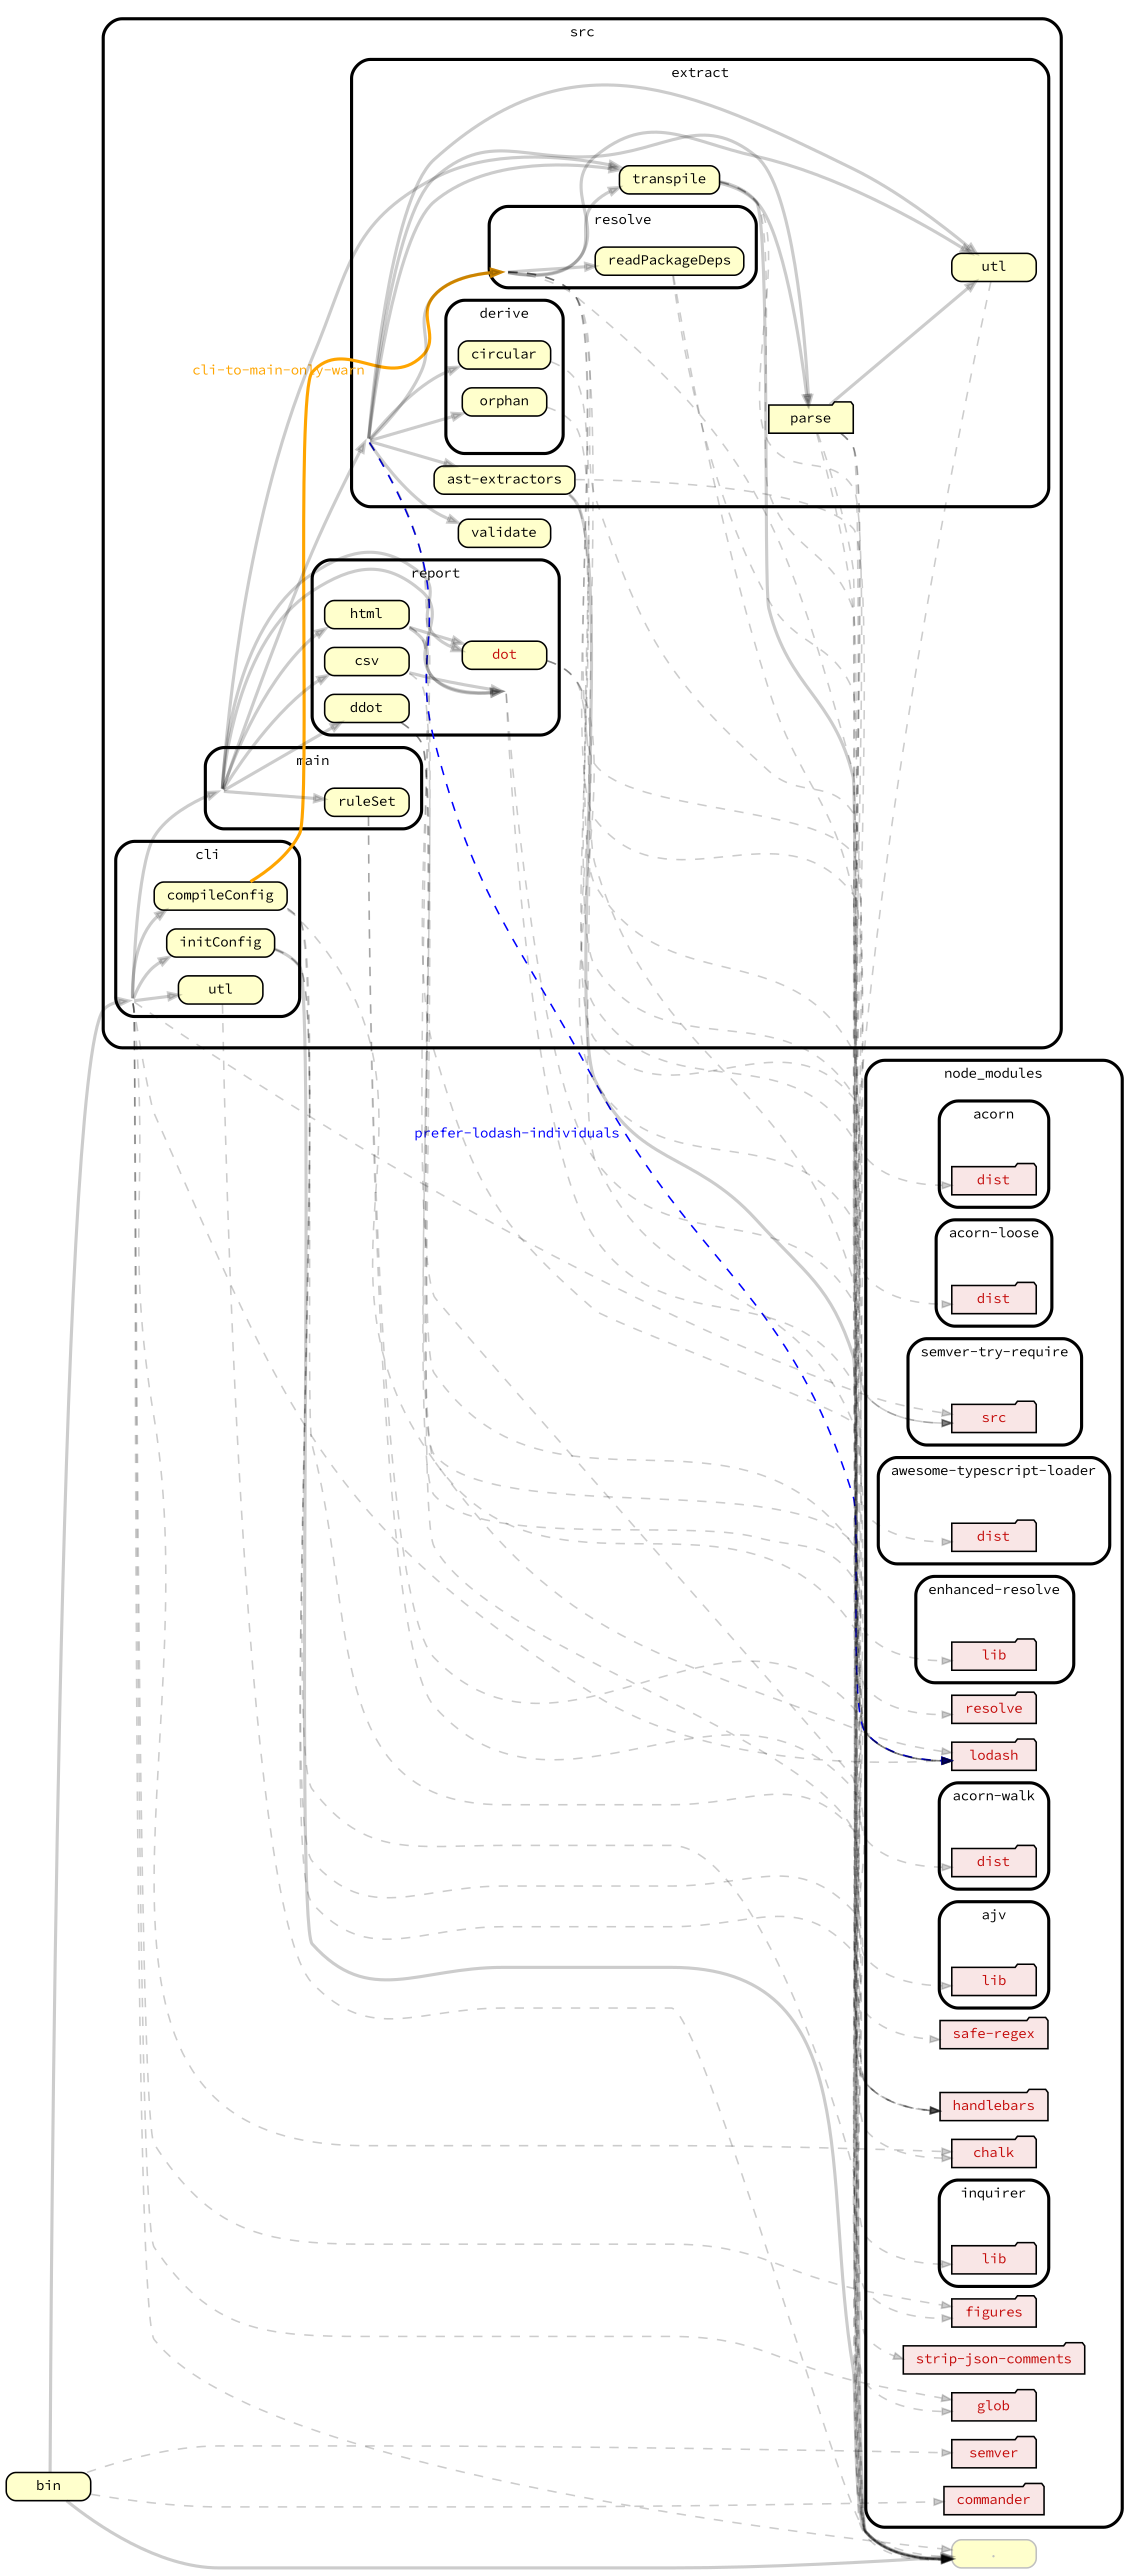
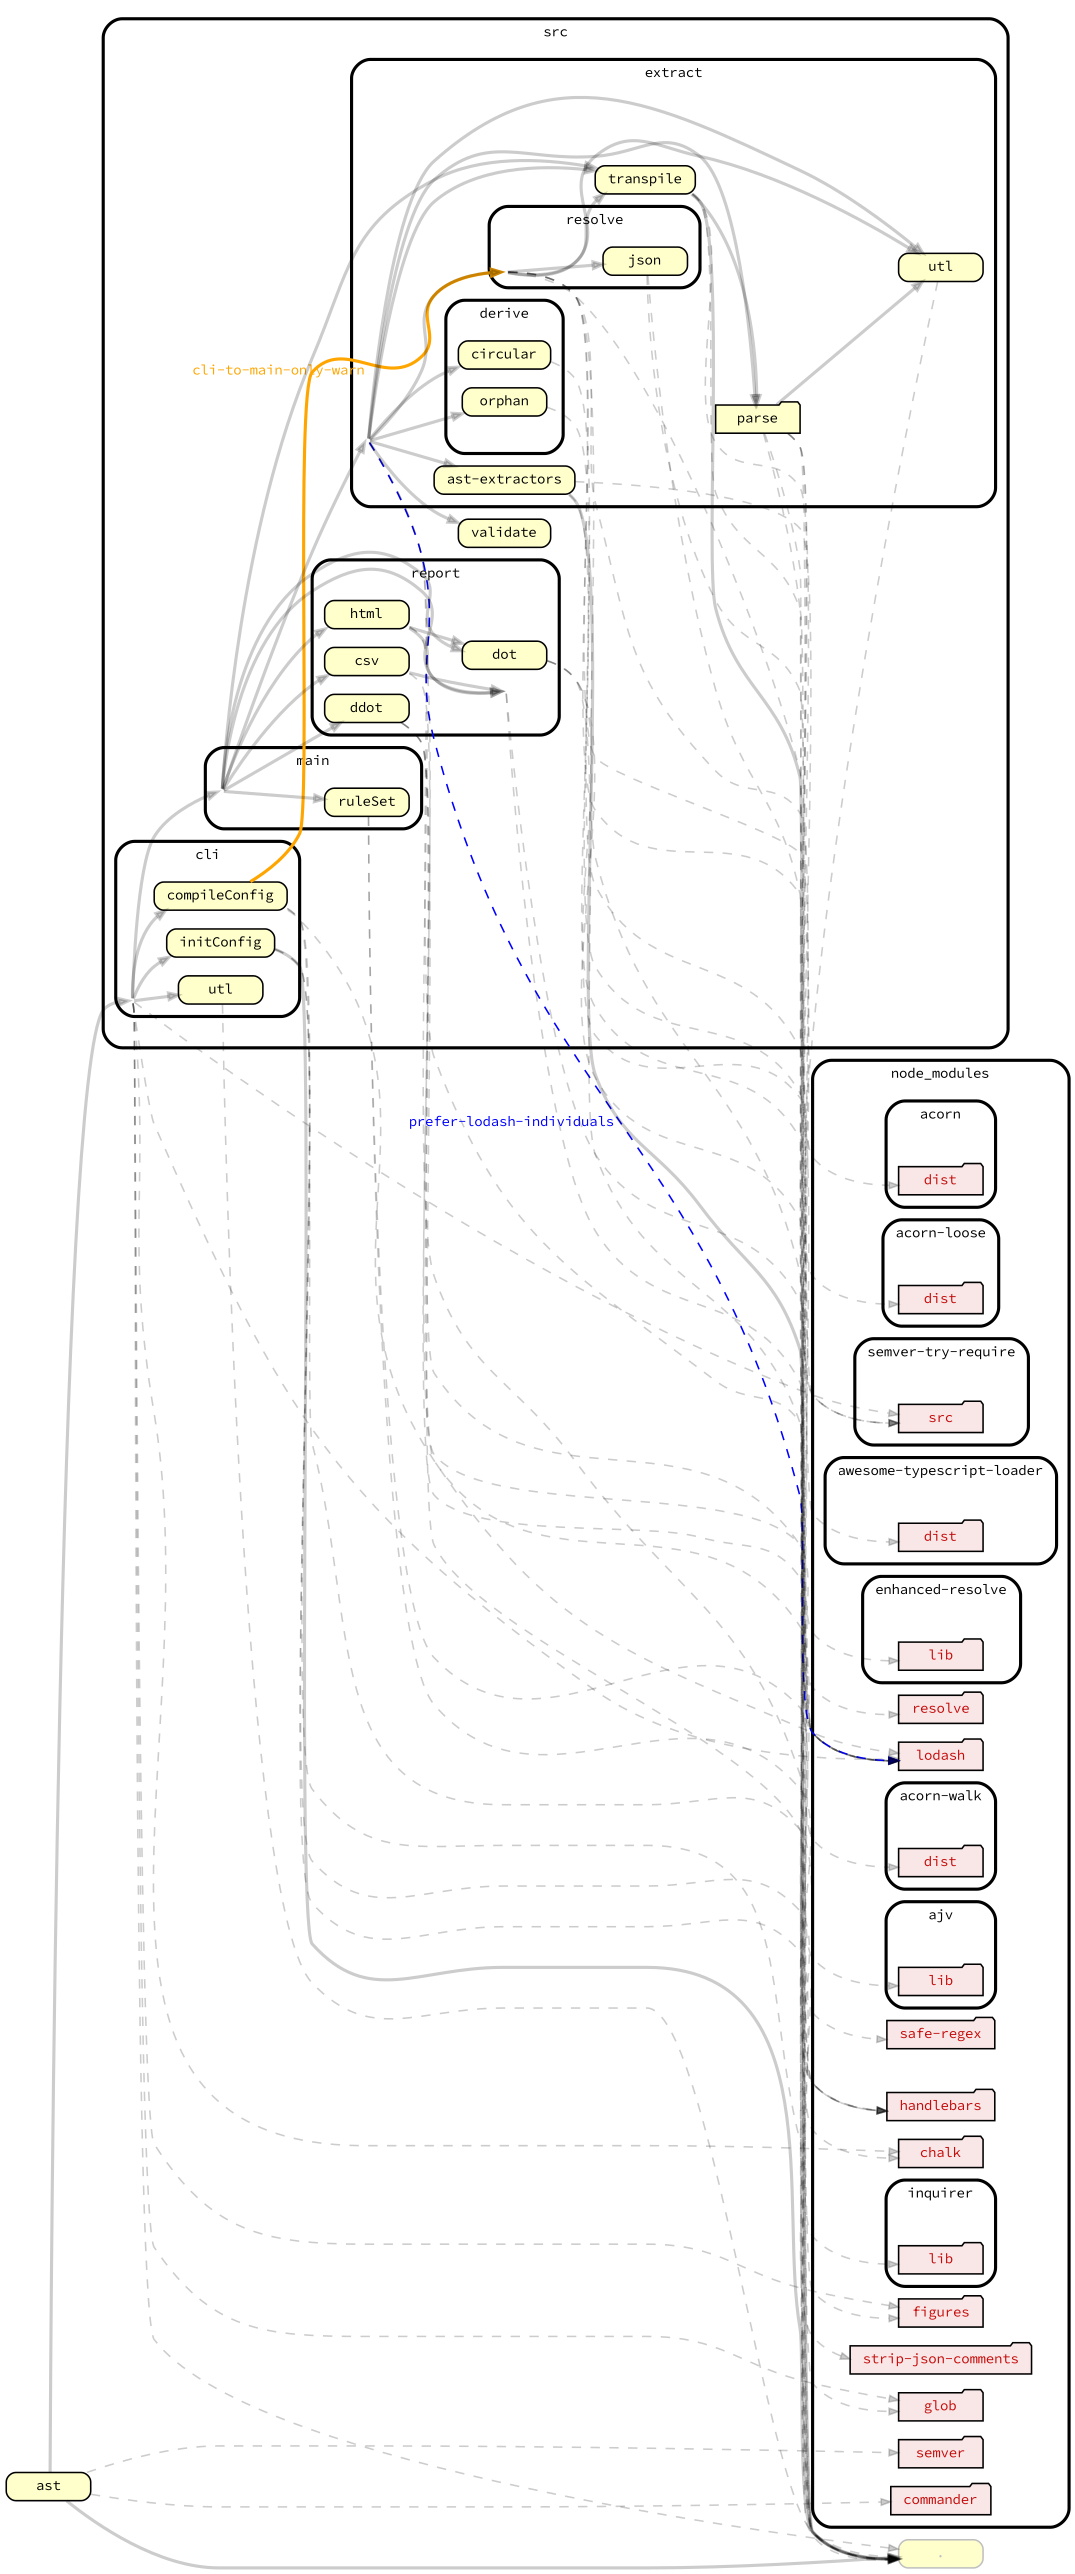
node "readPackageDeps": label "readPackageDeps" -> "json"
node "dot": fontcolor #c40b0a -> black
node "bin": label "bin" -> "ast"
